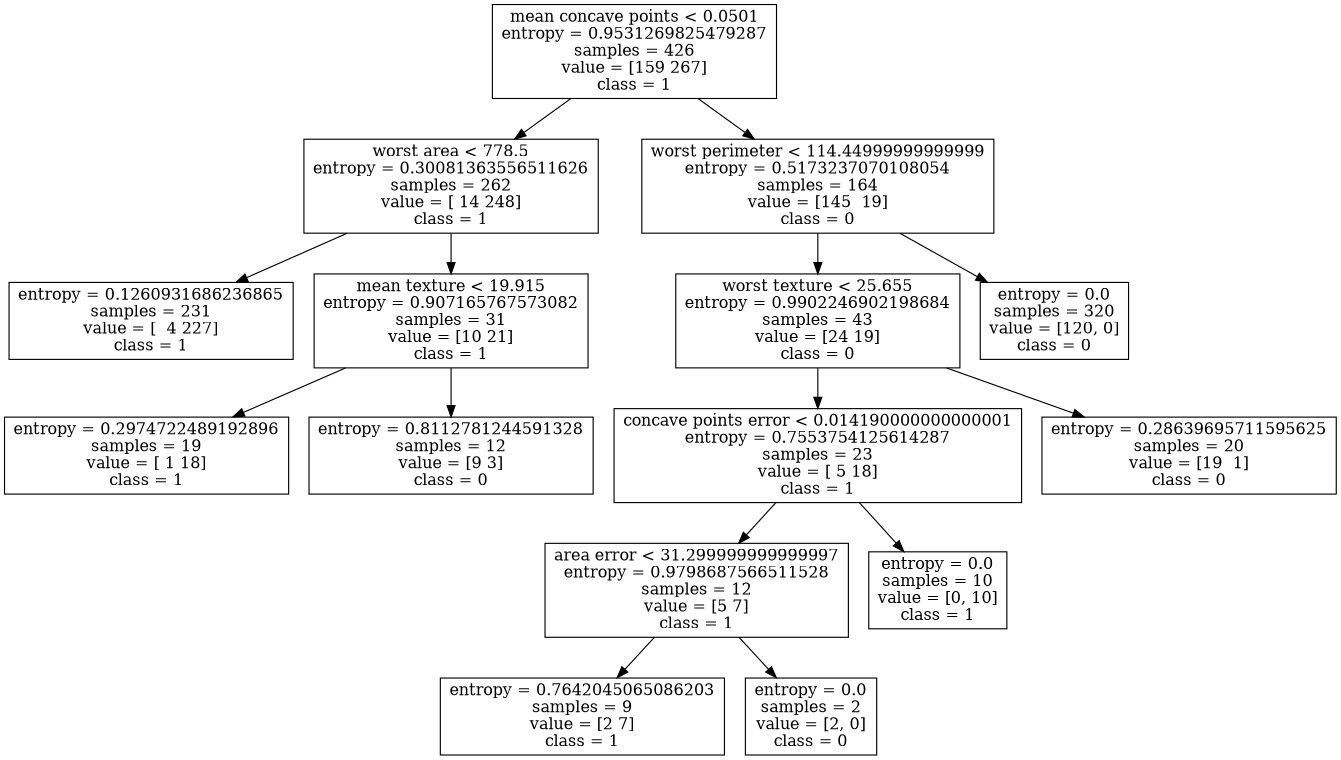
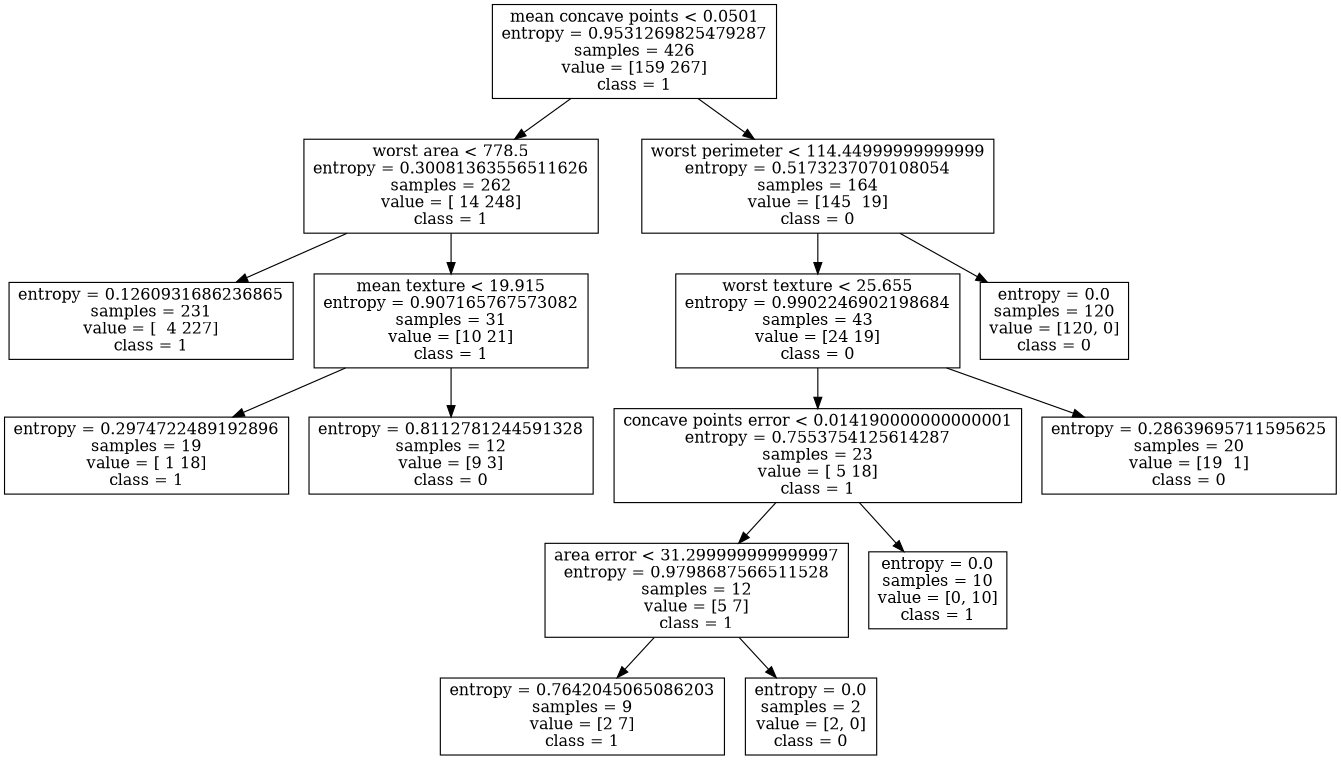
node "entropy = 0.0 samples = 320 value = [120, 0] class = 0": label "entropy = 0.0 samples = 320 value = [120, 0] class = 0" -> "entropy = 0.0 samples = 120 value = [120, 0] class = 0"
